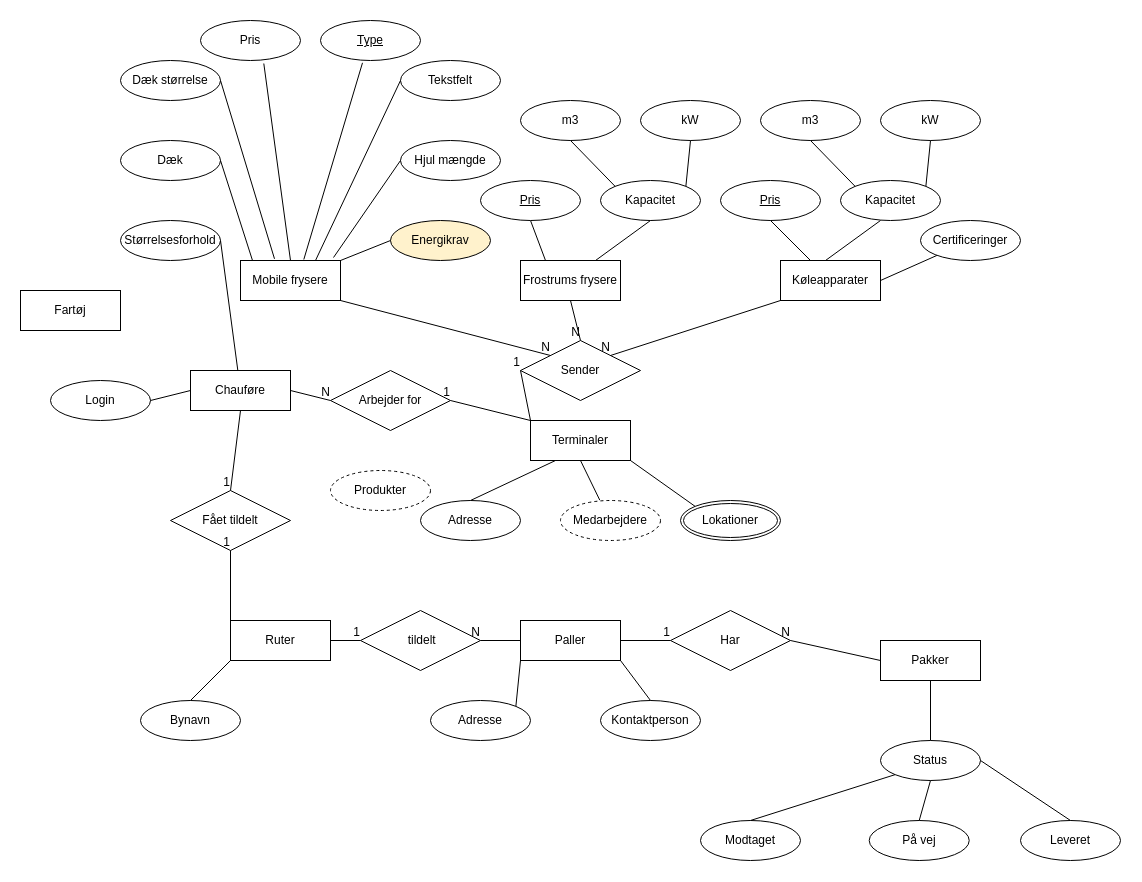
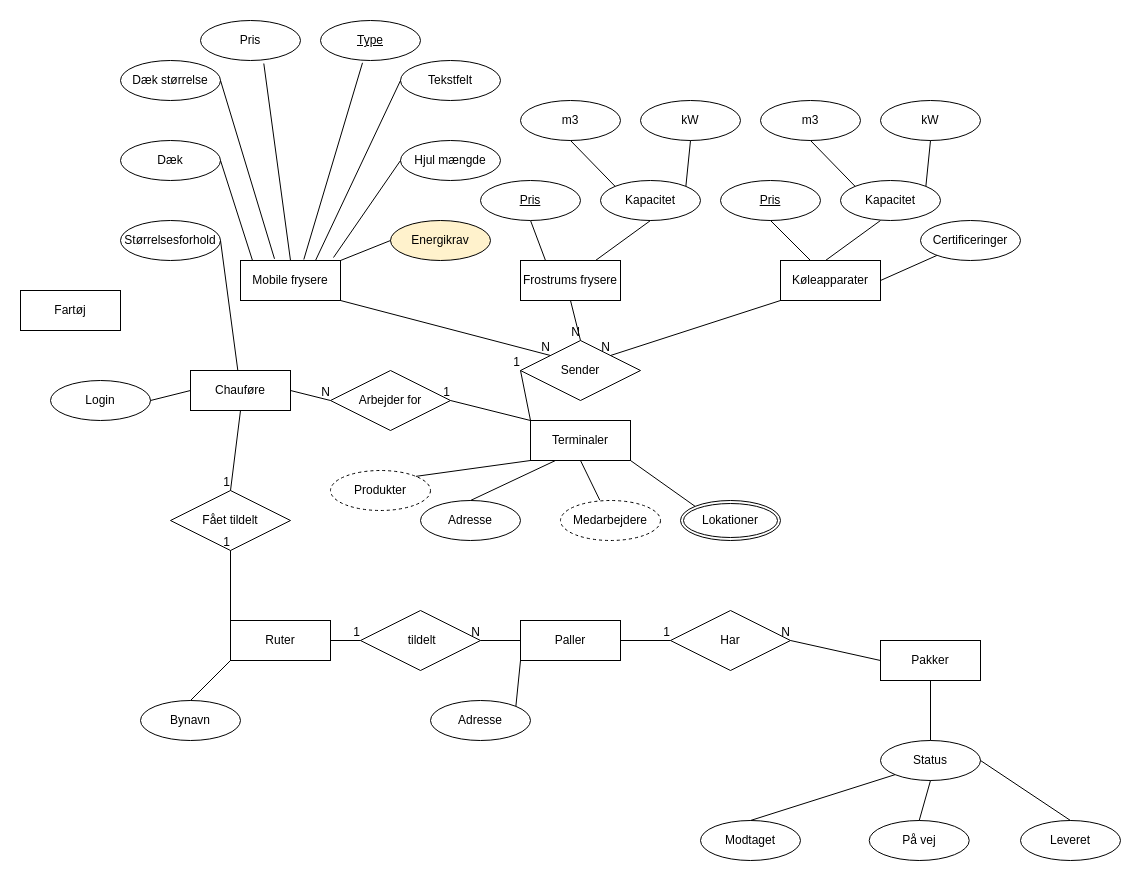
edge "Terminaler" -- "Produkter": added
edge "Paller" -- "Kontaktperson": removed
node "Kontaktperson": removed
